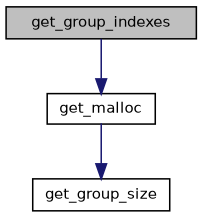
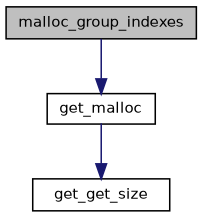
node "get_group_indexes": label "get_group_indexes" -> "malloc_group_indexes"
node "get_group_size": label "get_group_size" -> "get_get_size"
